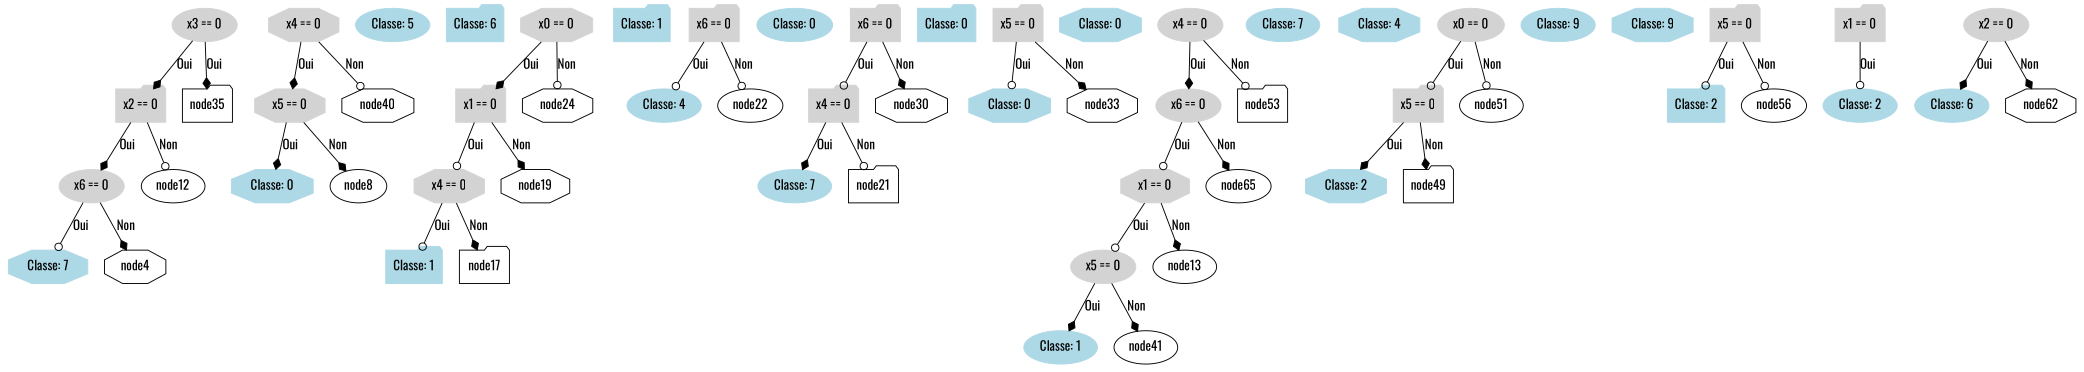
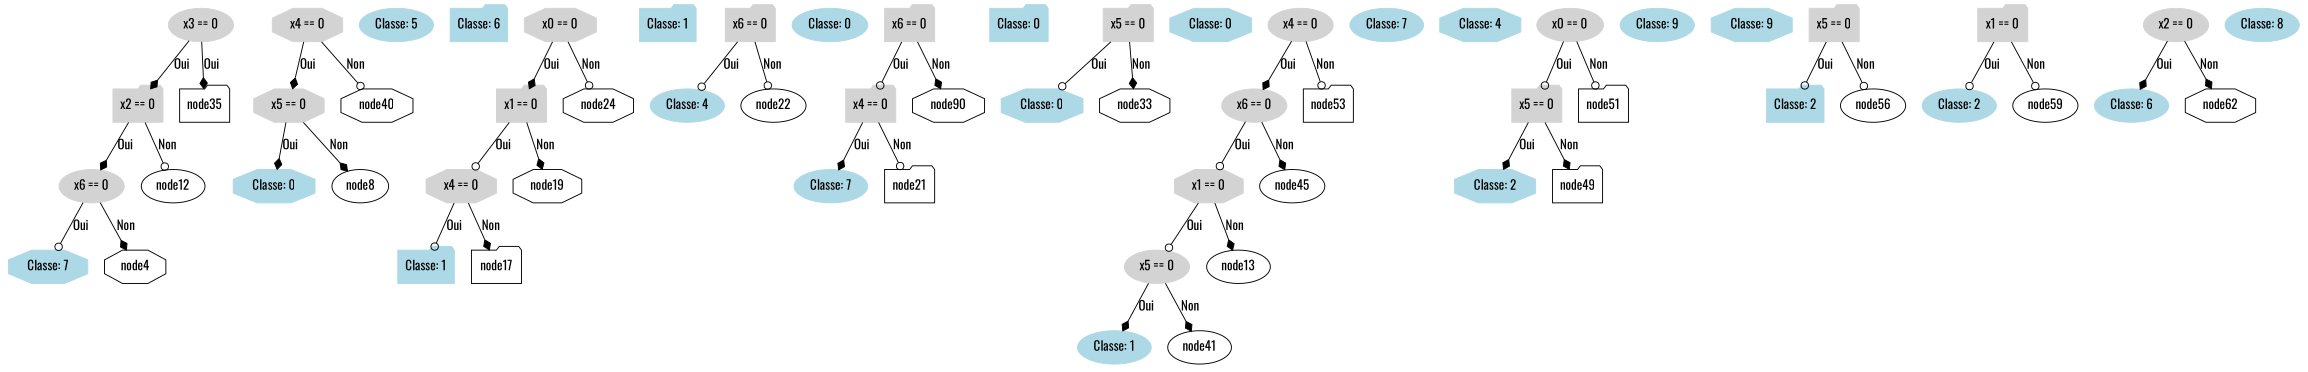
node "Classe: 8": added
node "node30": label "node30" -> "node90"
node "node51": shape ellipse -> folder
node "node59": added
node "node65": label "node65" -> "node45"
